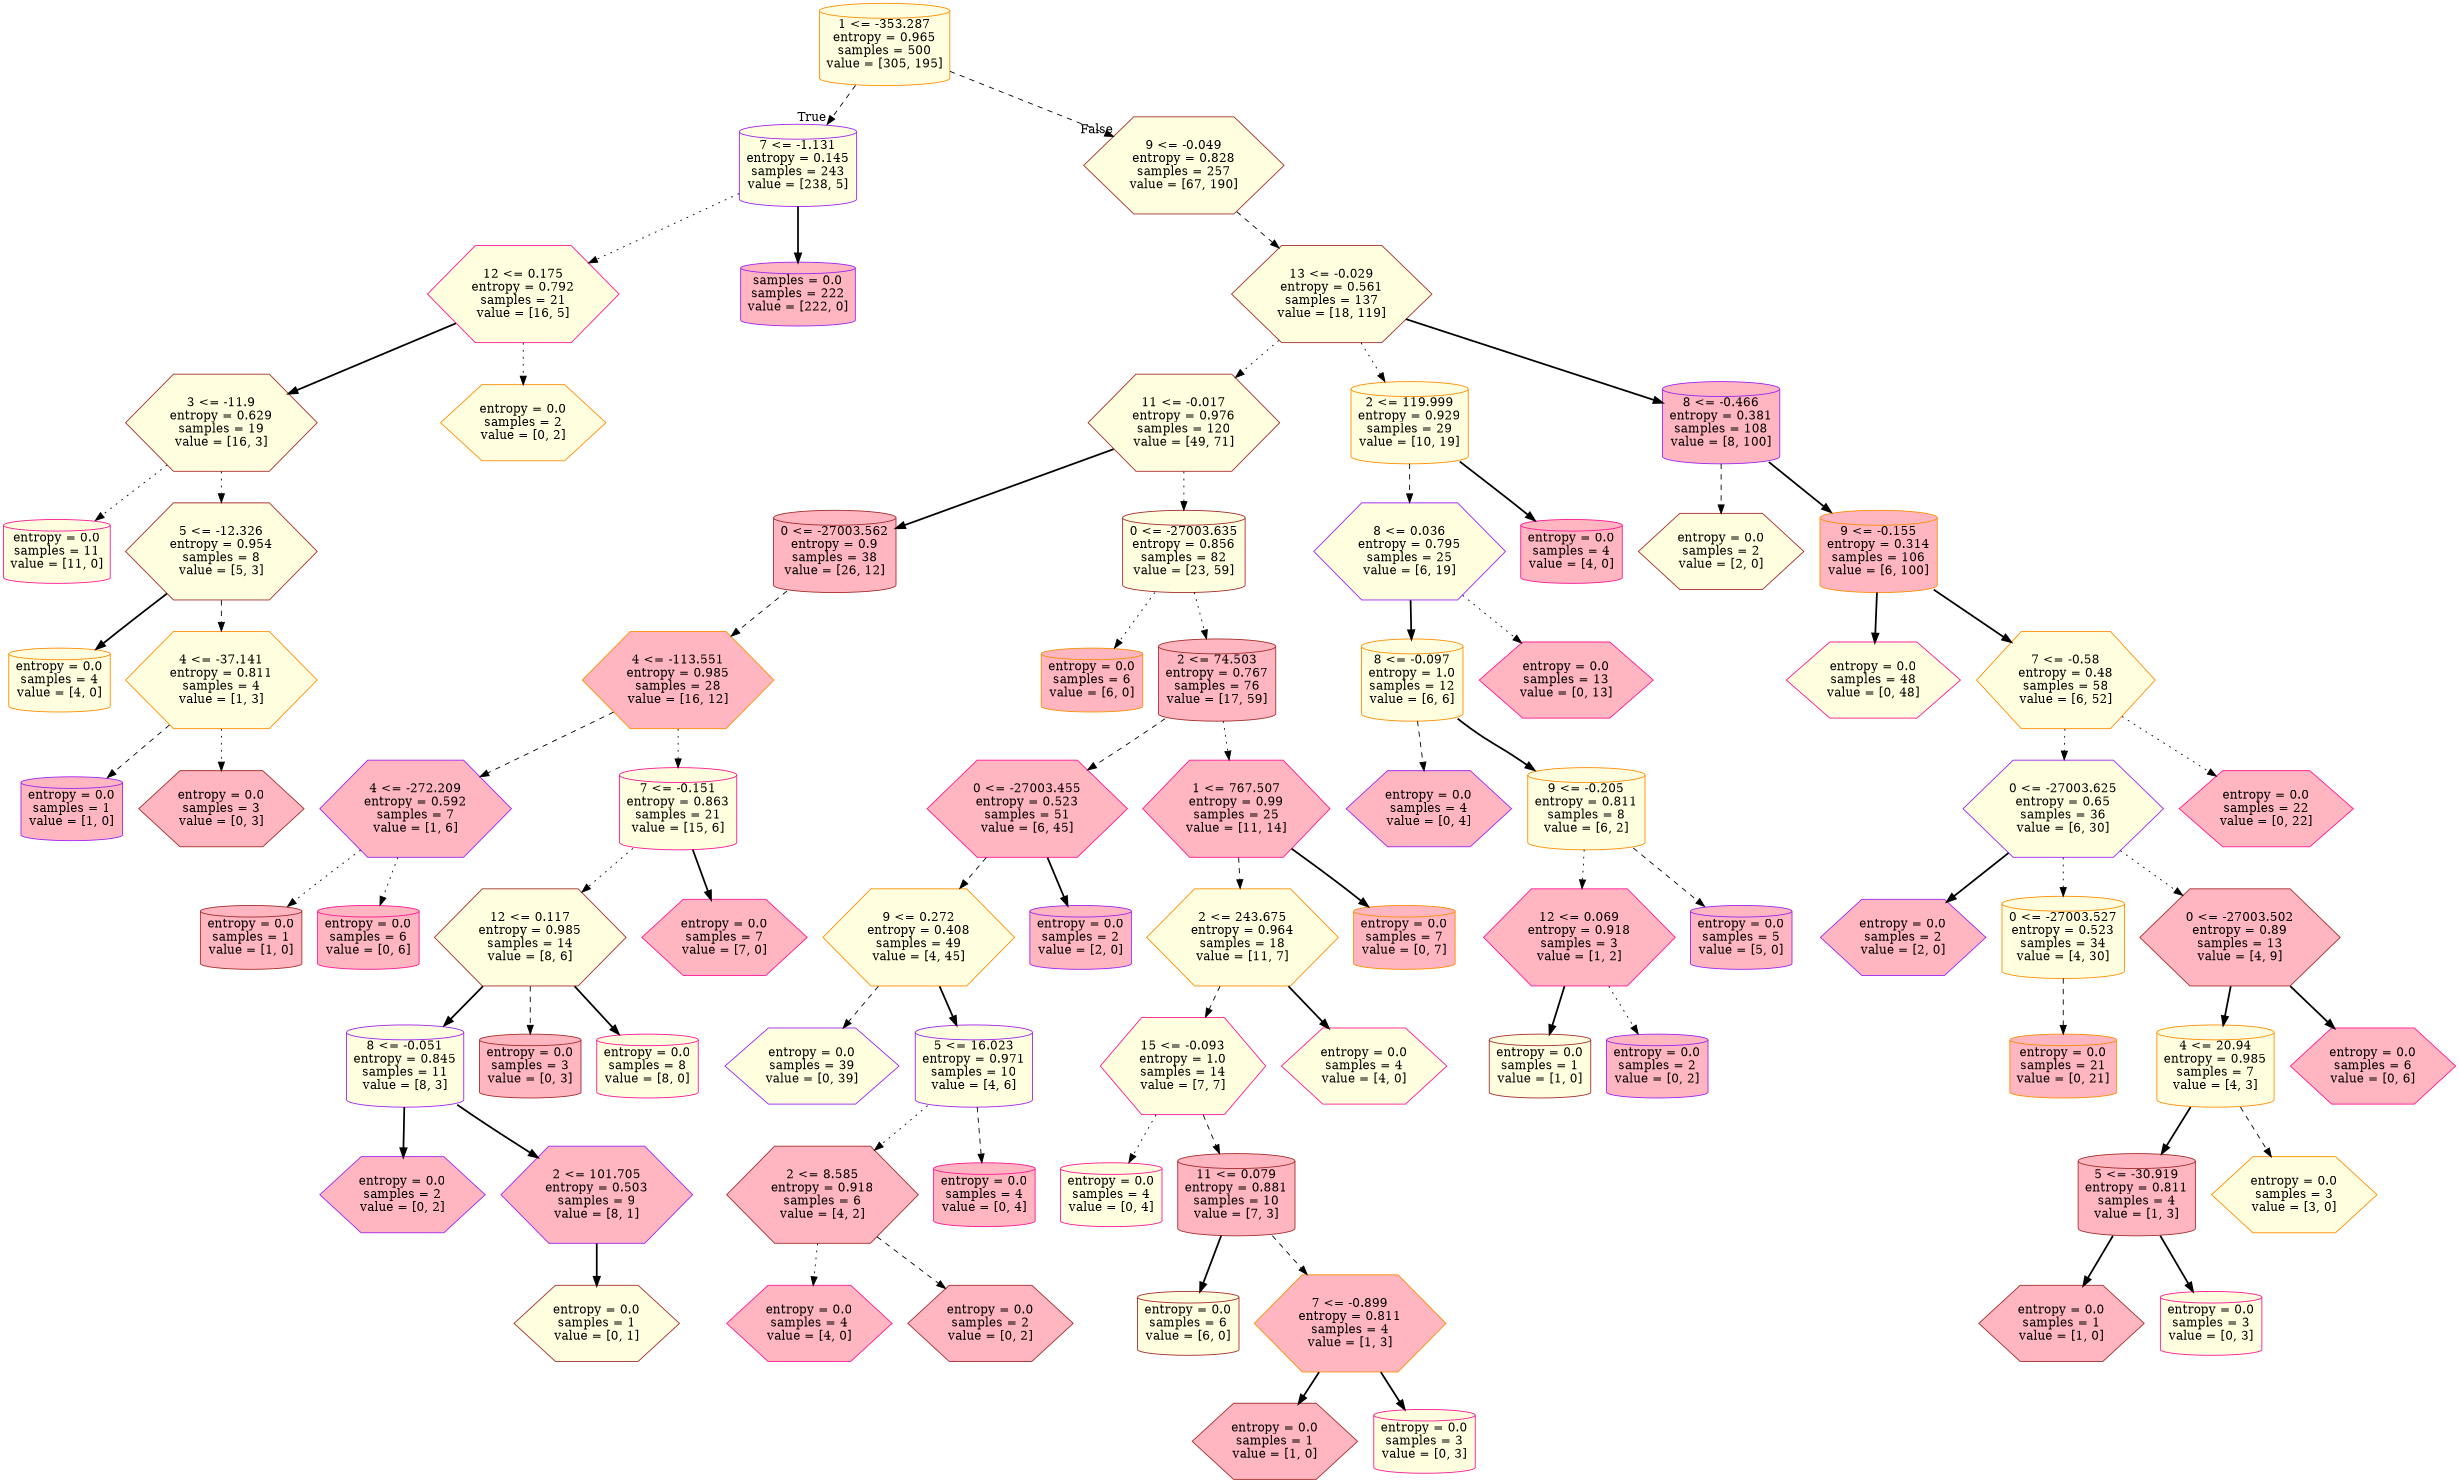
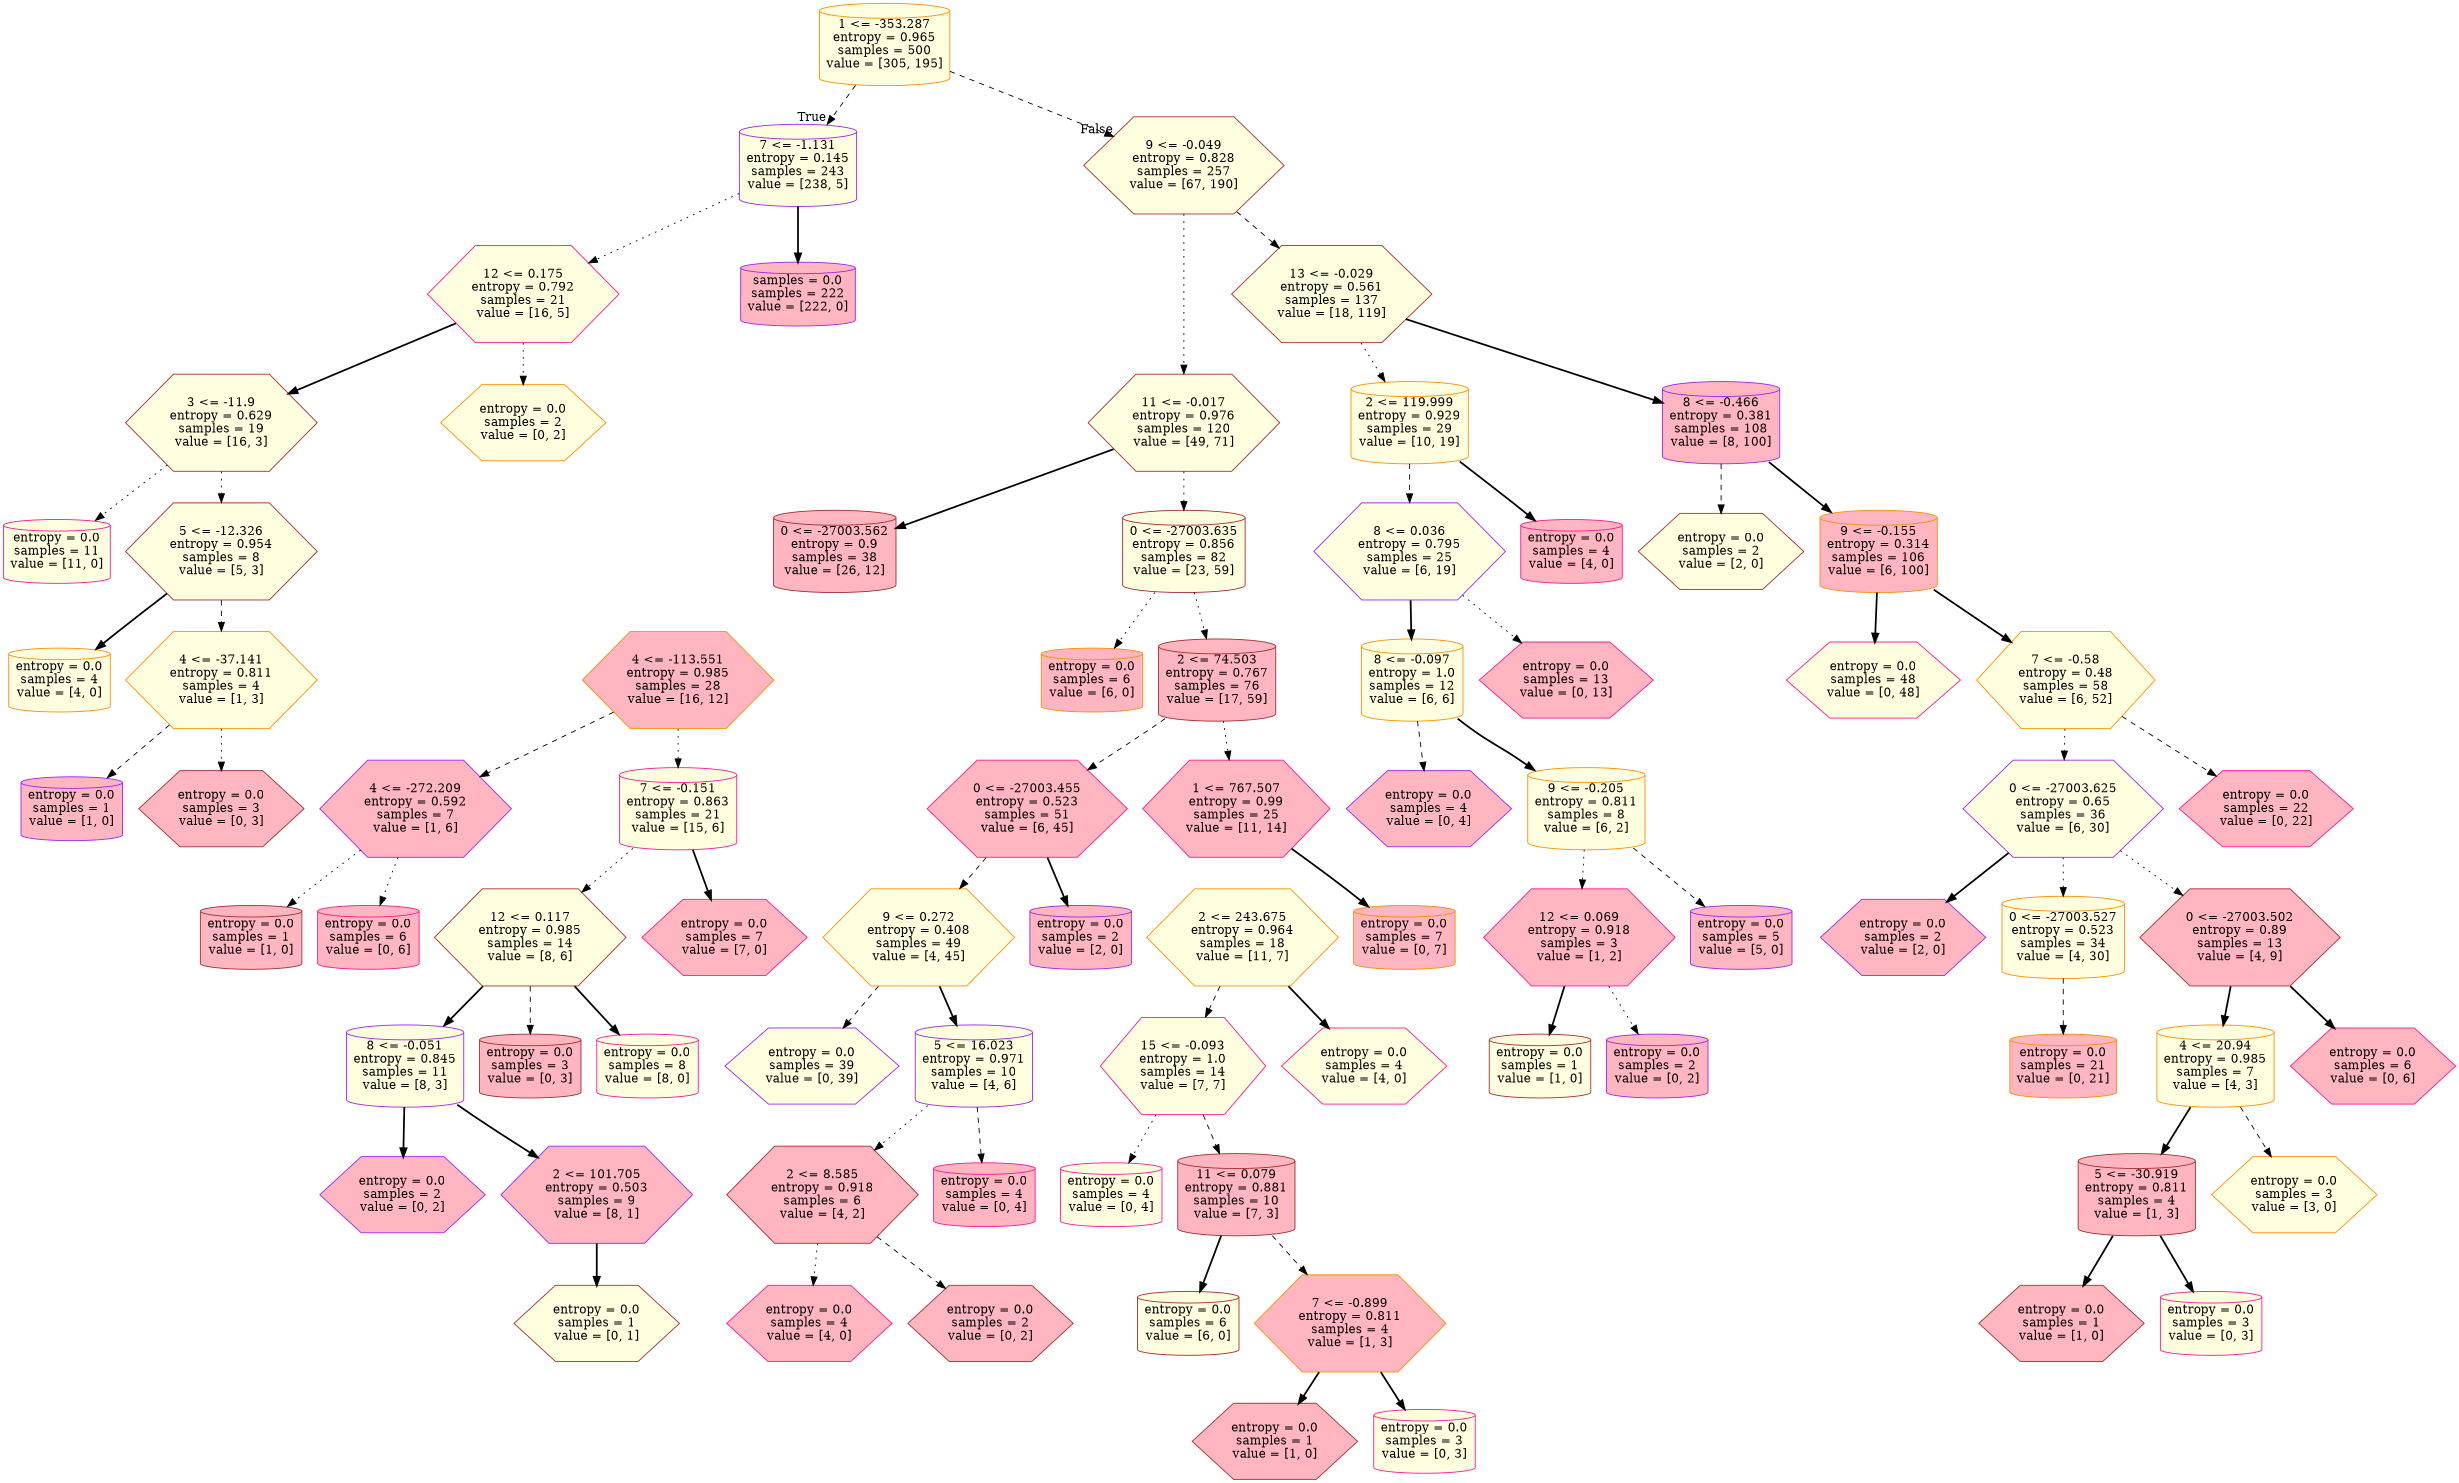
edge "13 <= -0.029 entropy = 0.561 samples = 137 value = [18, 119]" -> "11 <= -0.017 entropy = 0.976 samples = 120 value = [49, 71]": now "9 <= -0.049 entropy = 0.828 samples = 257 value = [67, 190]" -> "11 <= -0.017 entropy = 0.976 samples = 120 value = [49, 71]"
edge "0 <= -27003.562 entropy = 0.9 samples = 38 value = [26, 12]" -> "4 <= -113.551 entropy = 0.985 samples = 28 value = [16, 12]": removed
edge "7 <= -0.58 entropy = 0.48 samples = 58 value = [6, 52]" -> "entropy = 0.0 samples = 22 value = [0, 22]": style dotted -> dashed
edge "1 <= 767.507 entropy = 0.99 samples = 25 value = [11, 14]" -> "2 <= 243.675 entropy = 0.964 samples = 18 value = [11, 7]": removed
